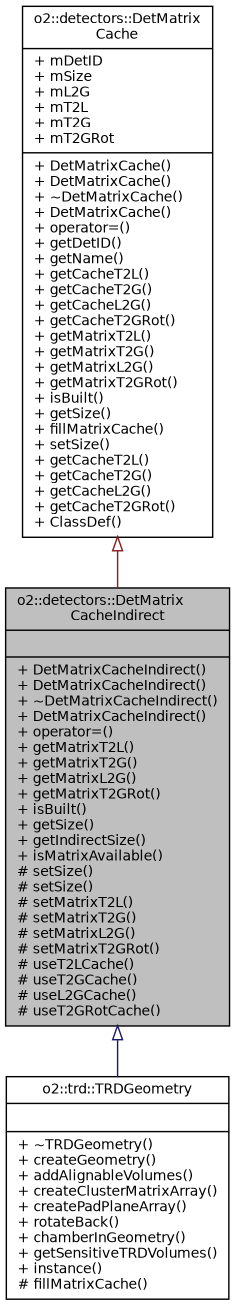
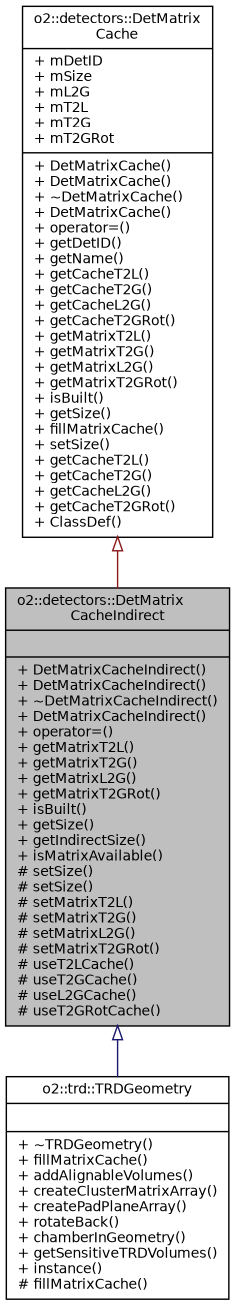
node "o2::trd::TRDGeometry": text "+ createGeometry()" -> "+ fillMatrixCache()"
